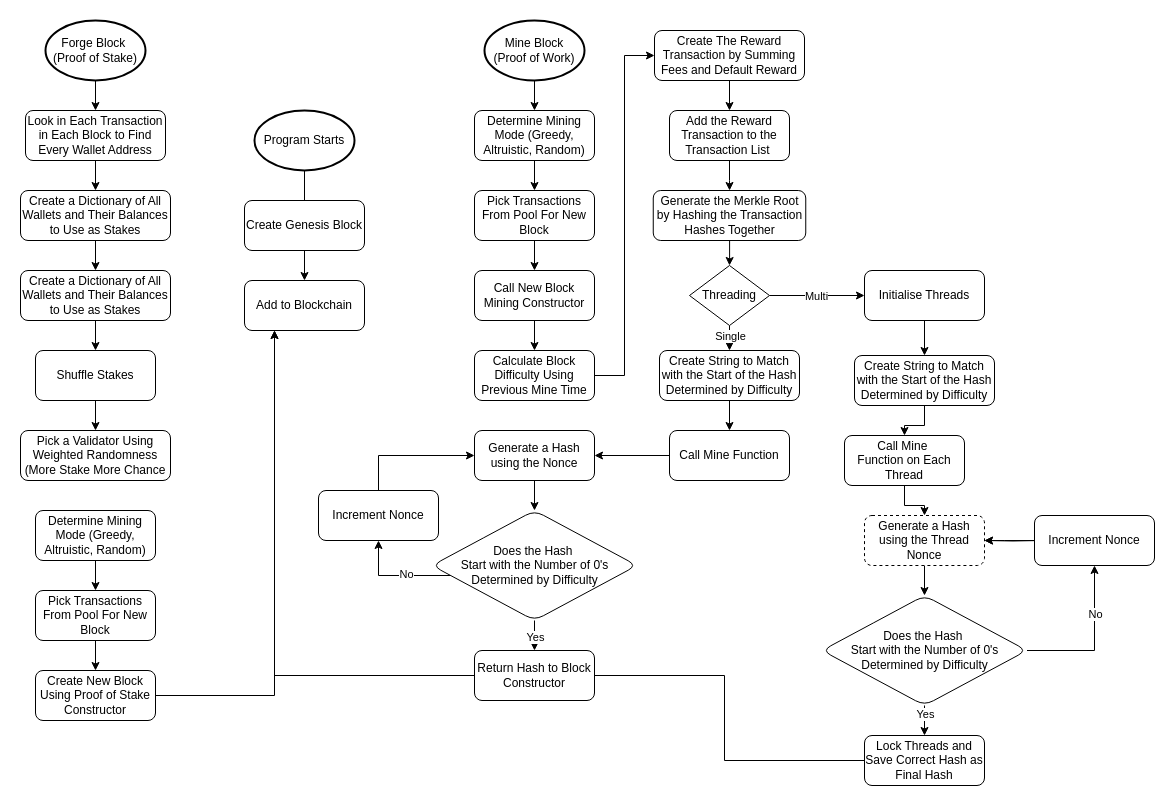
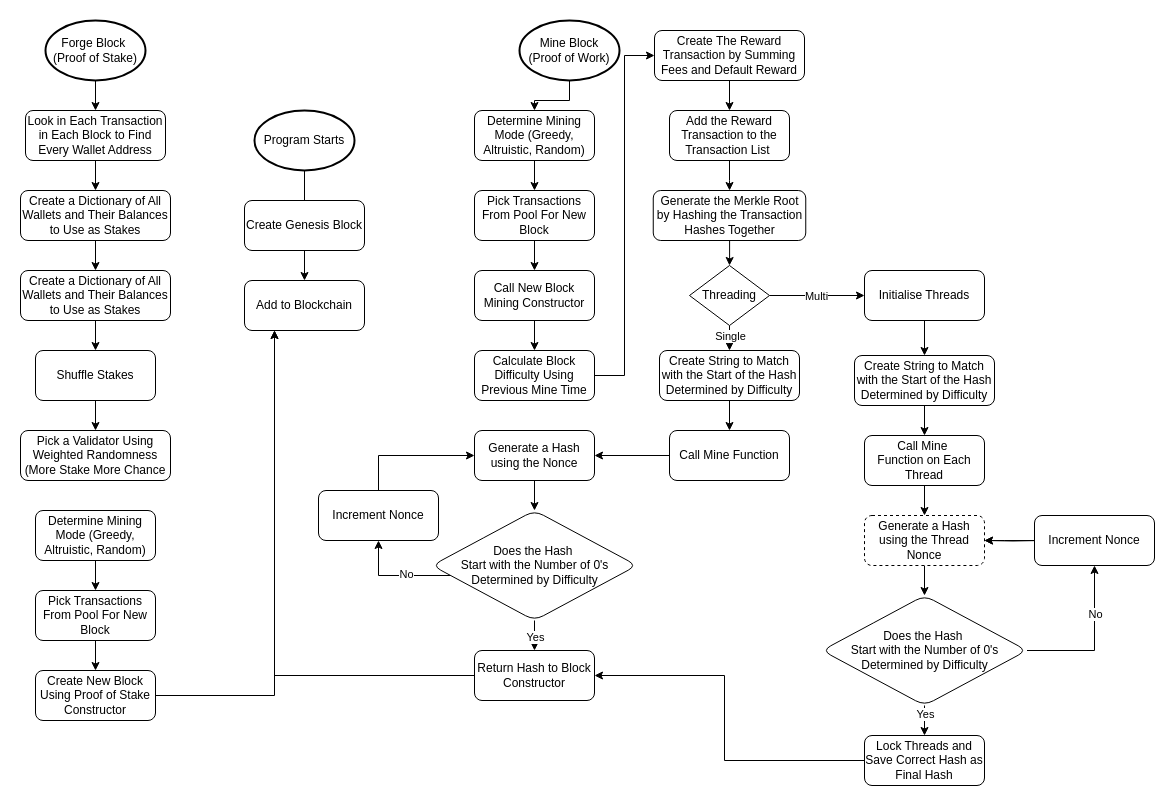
node "Mine Block (Proof of Work)": moved (535, 51) -> (570, 51)
node "Call Mine Function on Each Thread": moved (905, 461) -> (925, 461)
edge "Return Hash to Block Constructor" -- "Lock Threads and Save Correct Hash as Final Hash": arrowhead none -> classic
